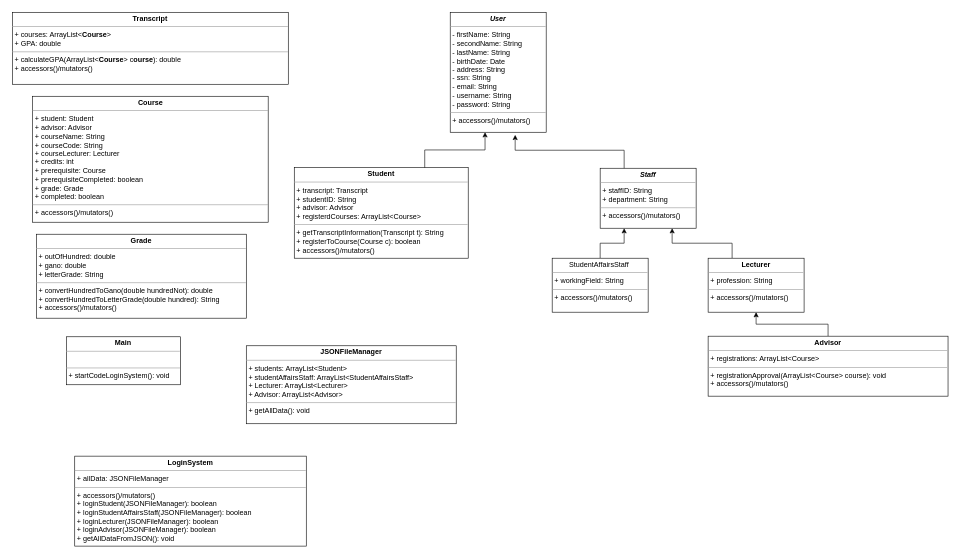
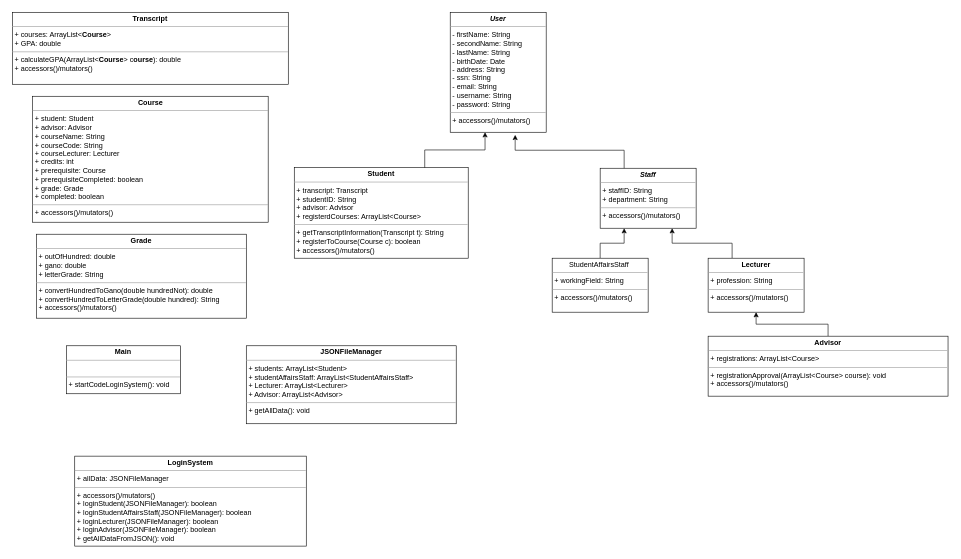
node "Main + startCodeLoginSystem(): void": moved (123, 361) -> (123, 370)
